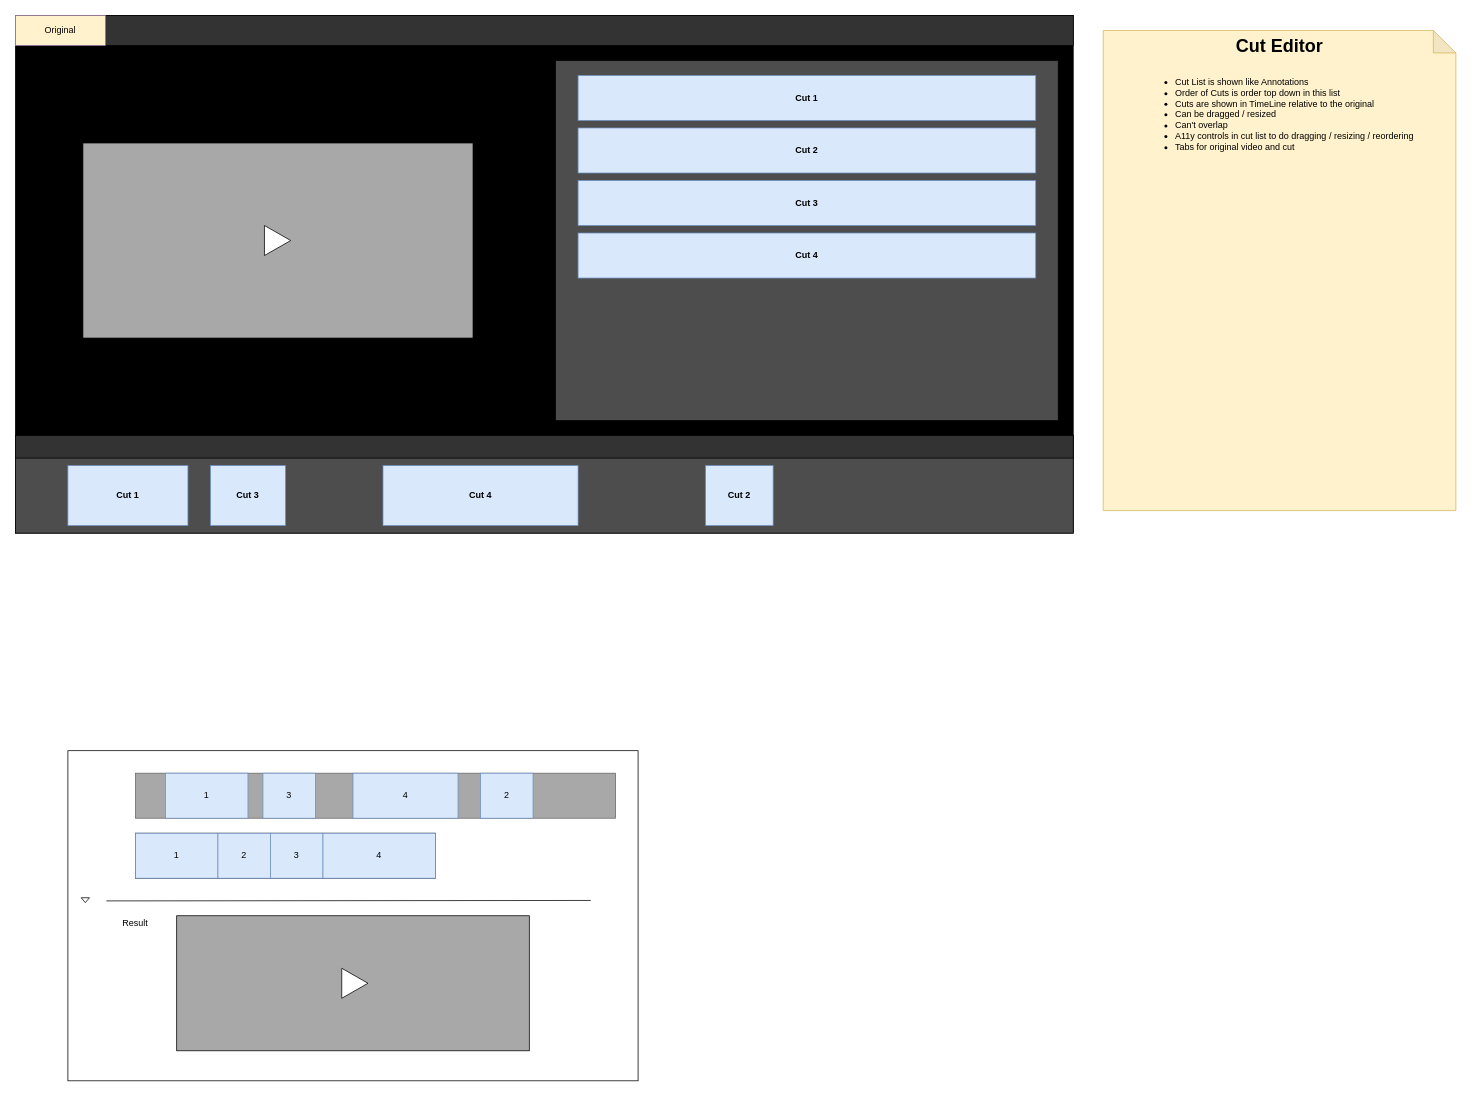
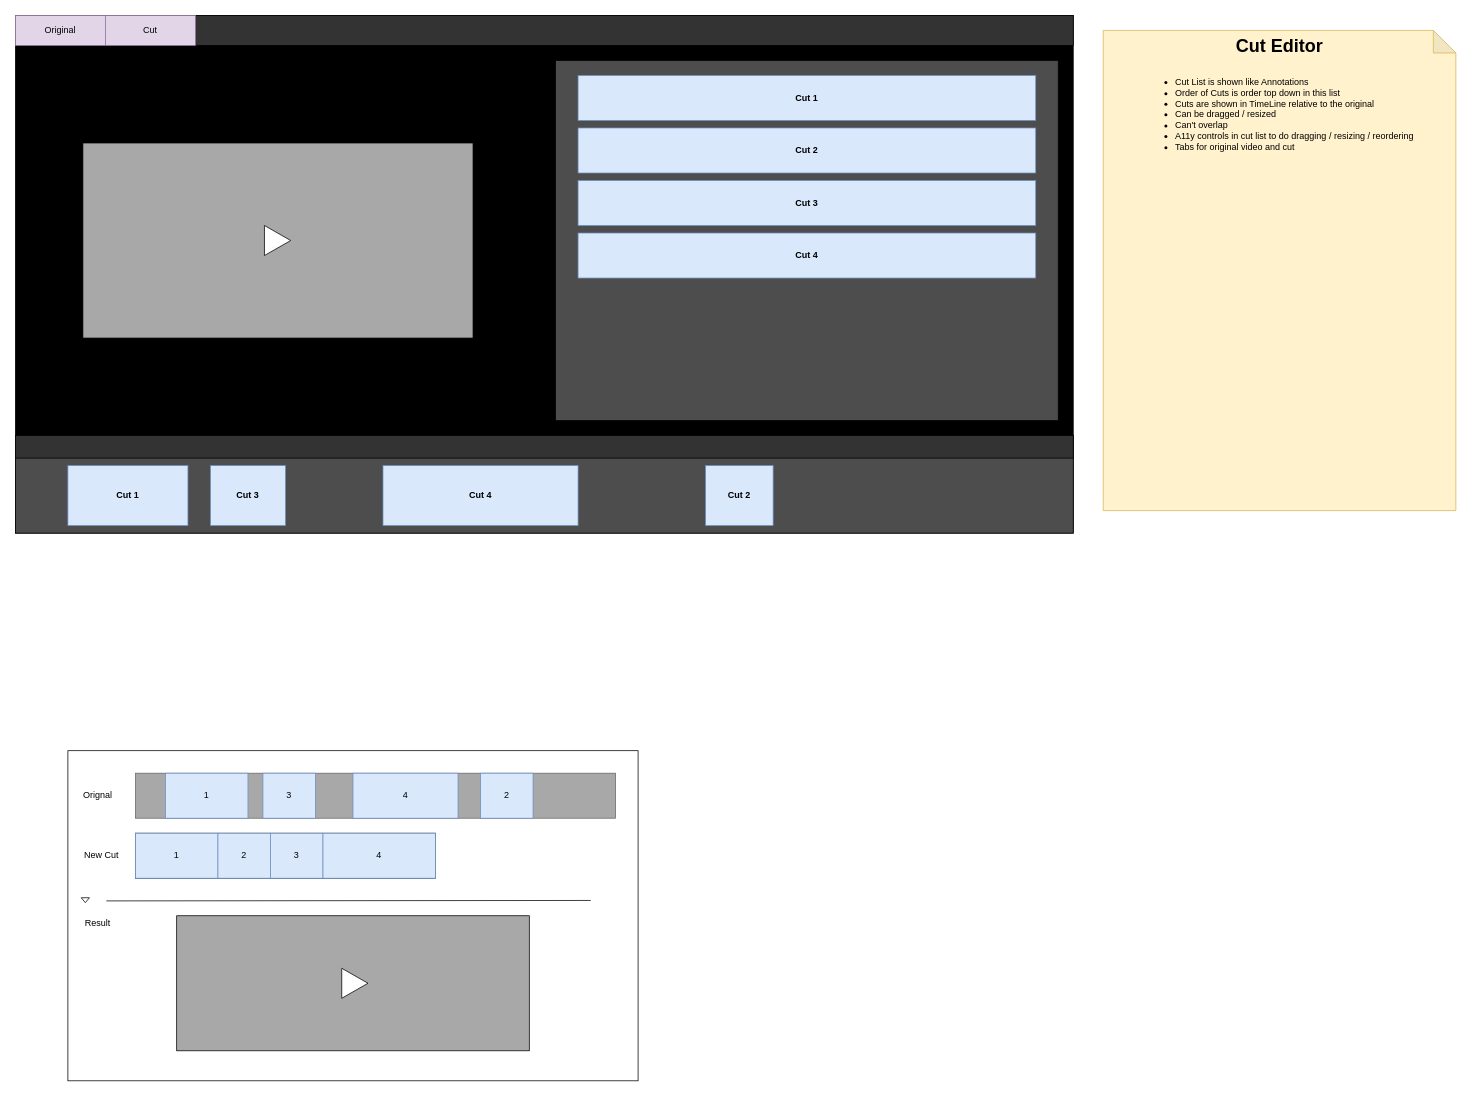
node "Original": fillcolor #fff2cc -> #e1d5e7
node "Cut": added
node "Orignal": added
node "New Cut": added
node "Result": moved (135, 923) -> (98, 923)
